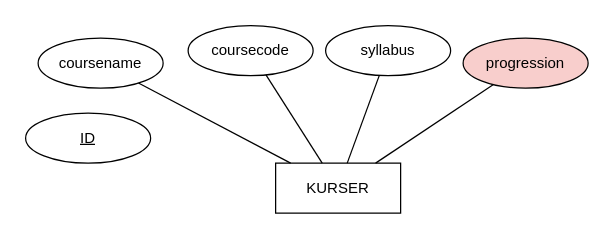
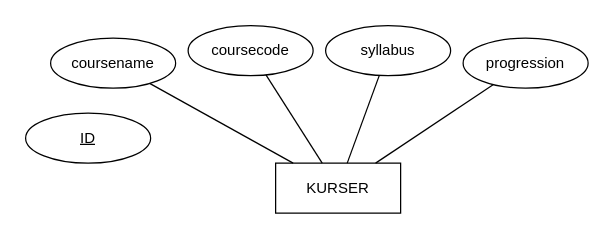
node "coursename": moved (101, 63) -> (113, 63)
node "progression": fillcolor #f8cecc -> #ffffff
